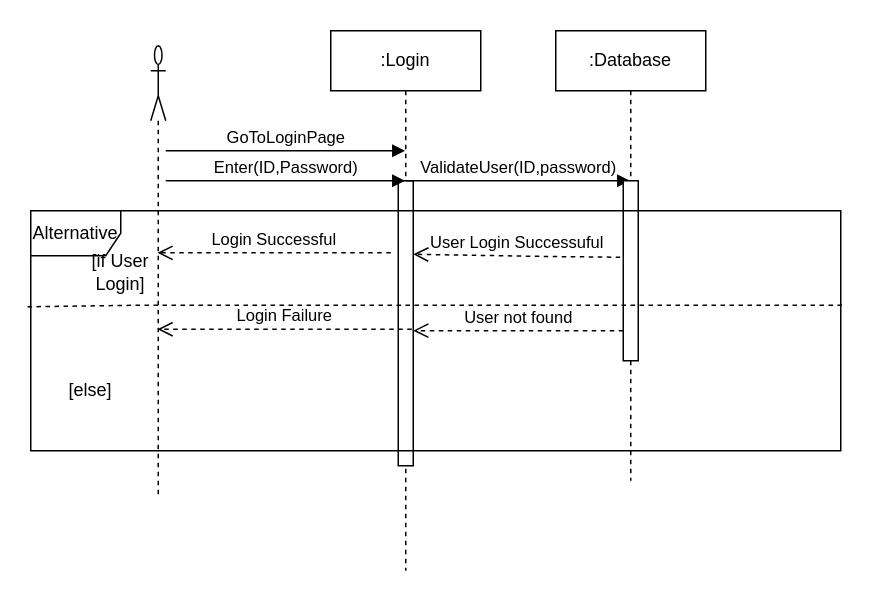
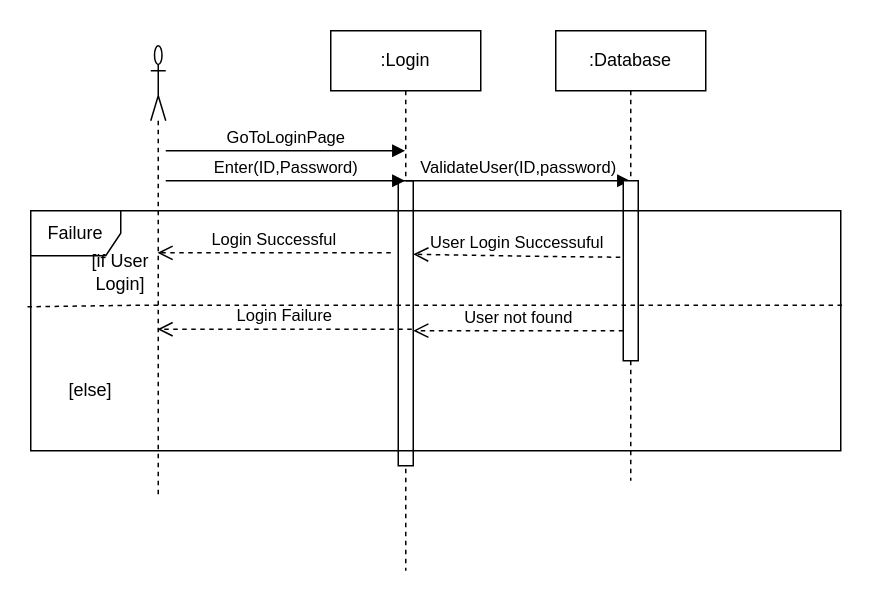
node "Alternative": label "Alternative" -> "Failure"
